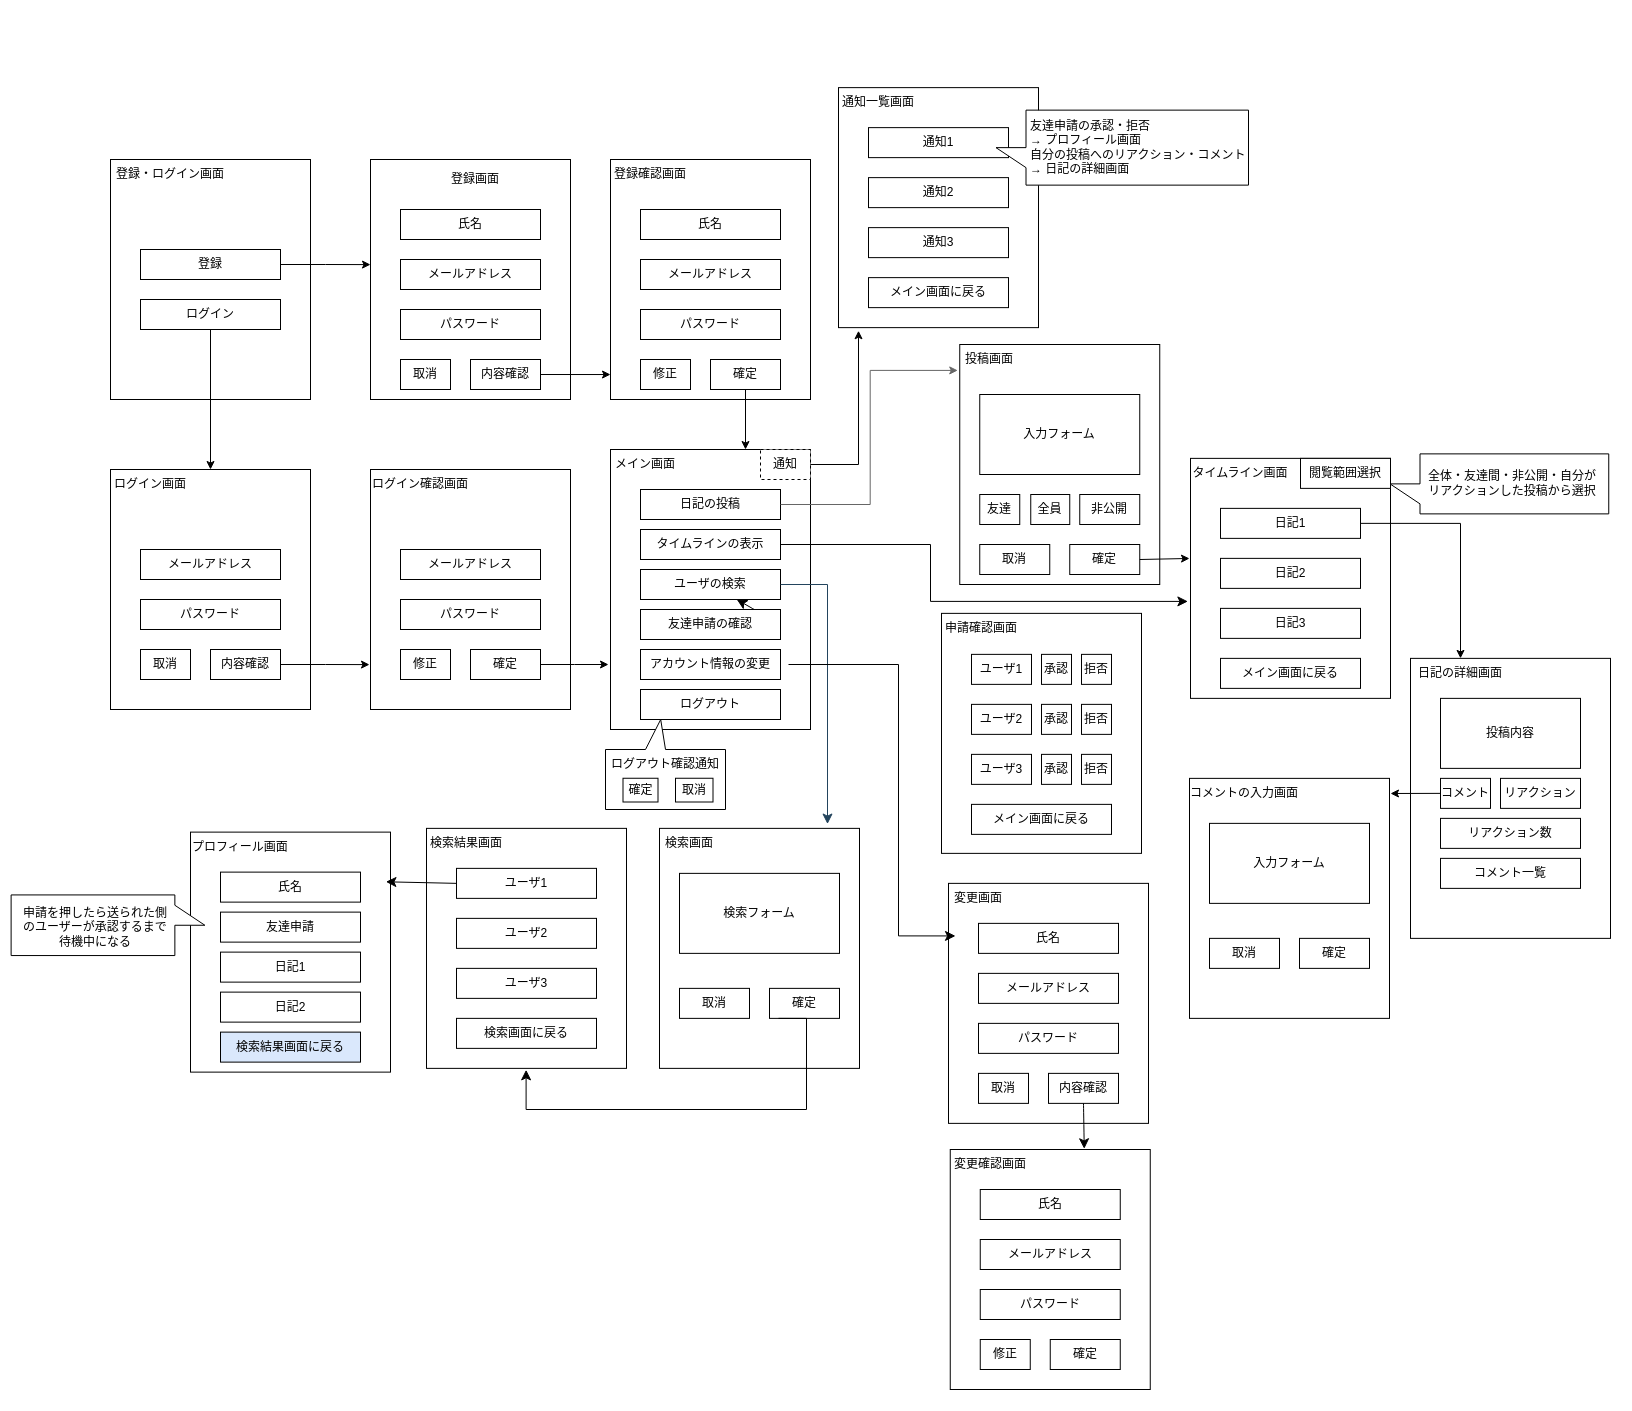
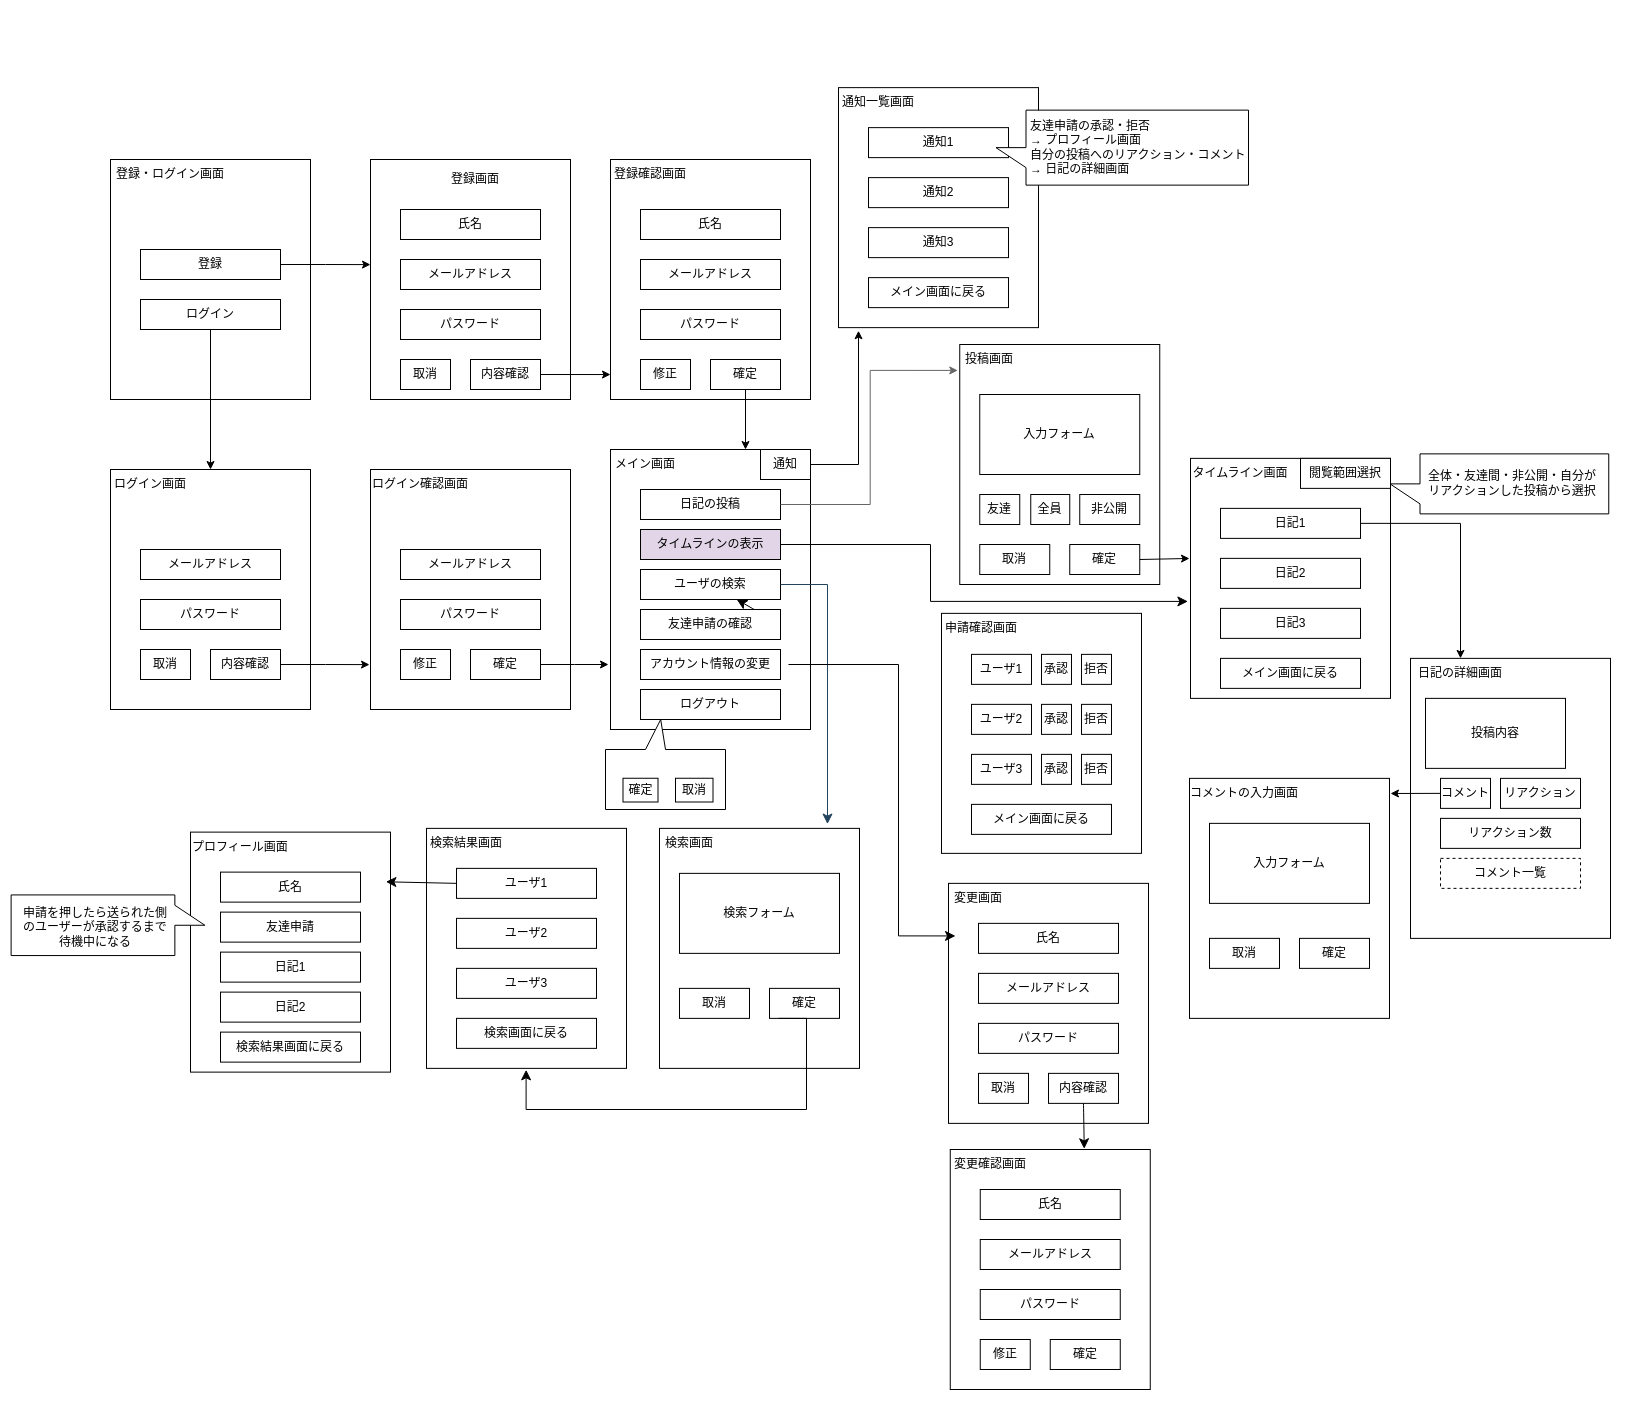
node "通知": style dashed -> solid
node "タイムラインの表示": fillcolor #ffffff -> #e1d5e7
node "投稿内容": moved (1511, 733) -> (1496, 733)
node "ログアウト確認通知": removed
node "コメント一覧": style solid -> dashed
node "検索結果画面に戻る": fillcolor #dae8fc -> #ffffff
